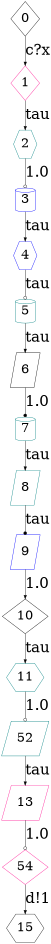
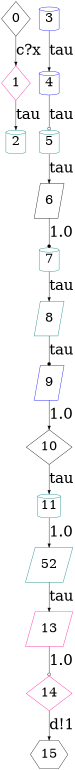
node "2": shape hexagon -> cylinder
edge "2" -> "3": removed, label "1.0"
node "4": shape hexagon -> cylinder
node "11": shape hexagon -> cylinder
edge "11" -> "52": arrowhead odot -> normal
node "54": label "54" -> "14"
